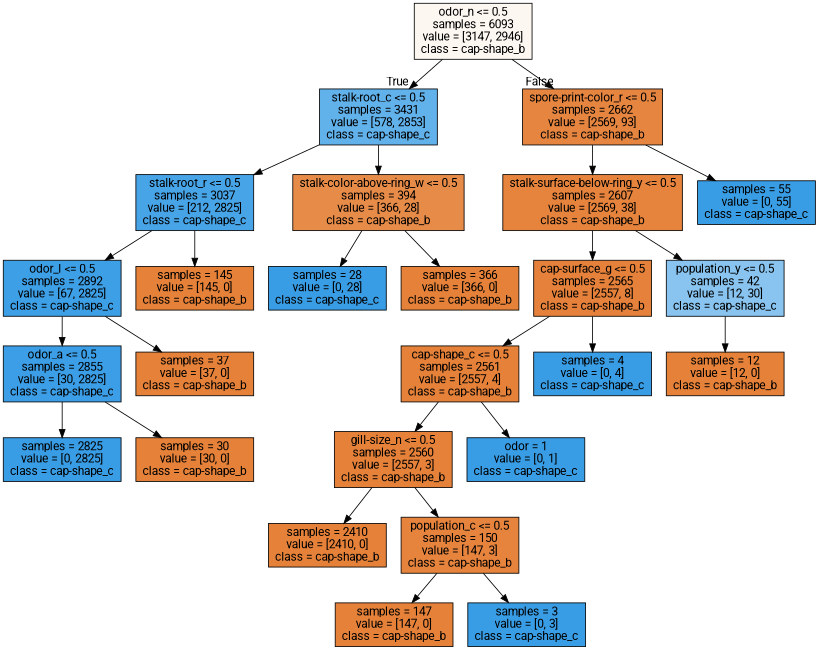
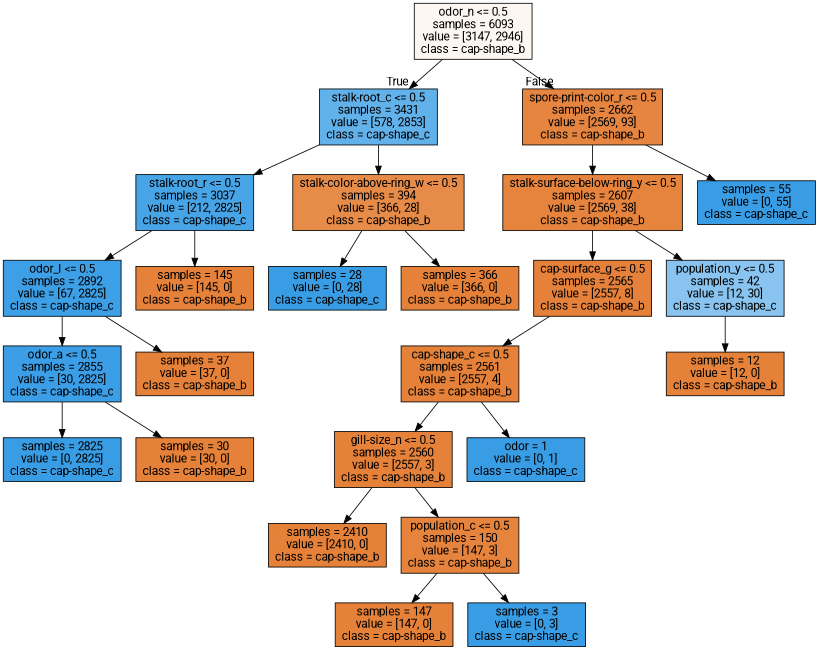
node "samples = 4 value = [0, 4] class = cap-shape_c": removed
